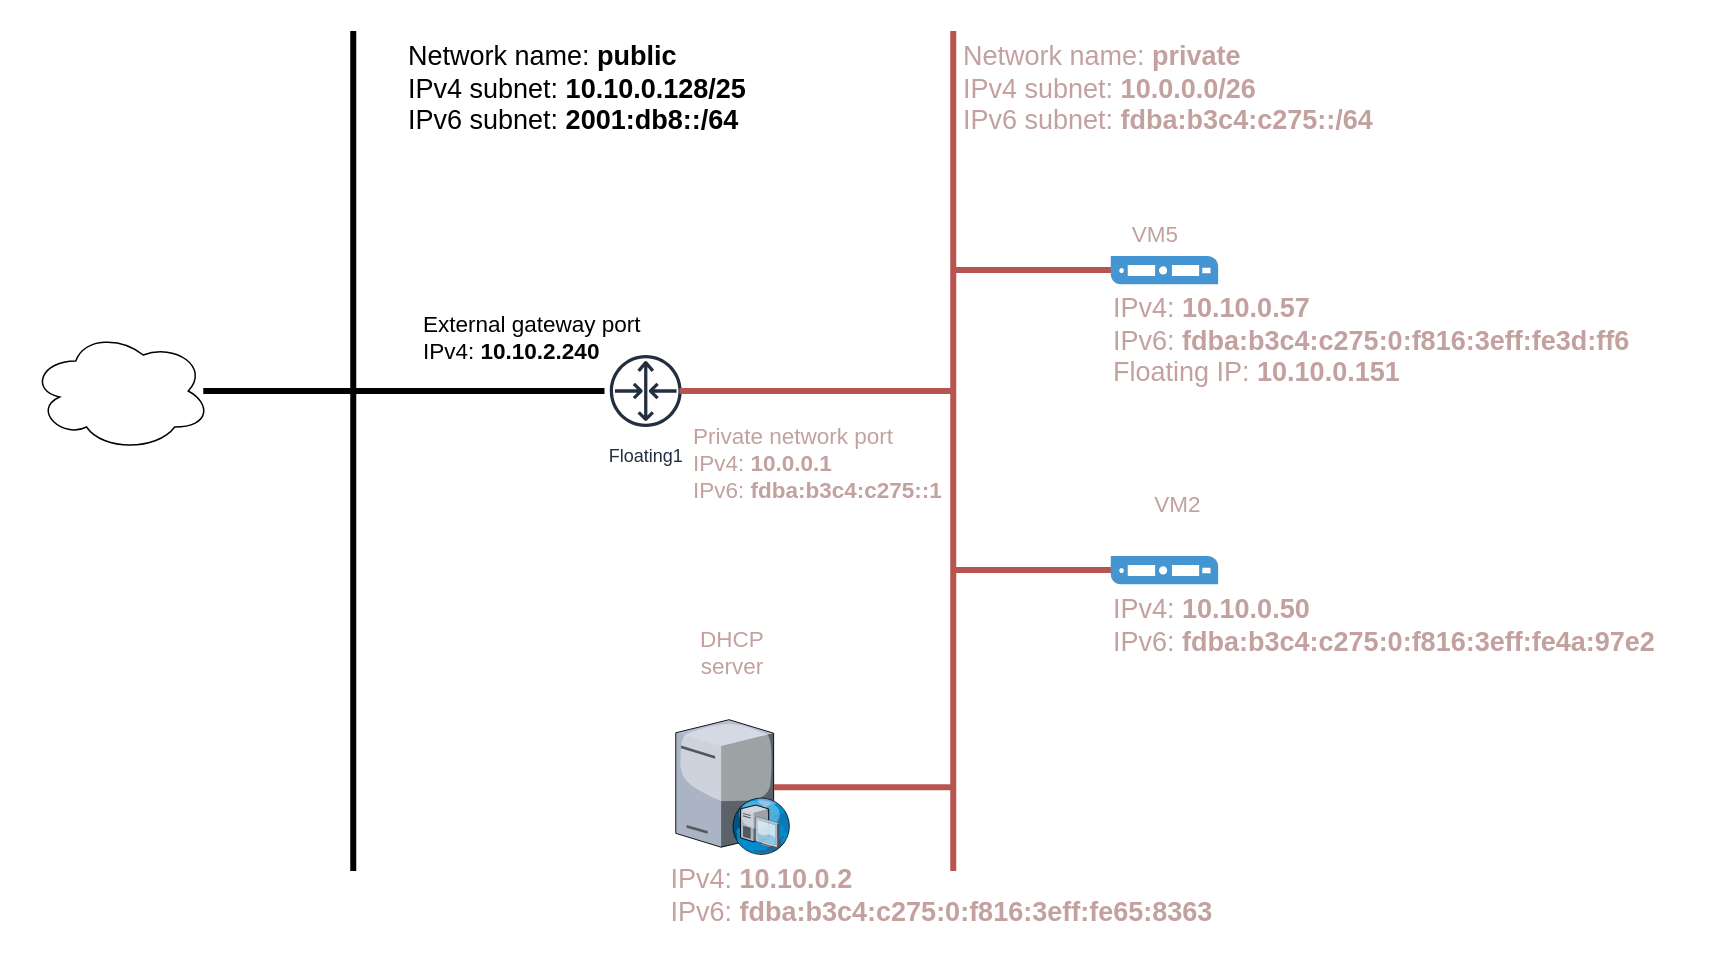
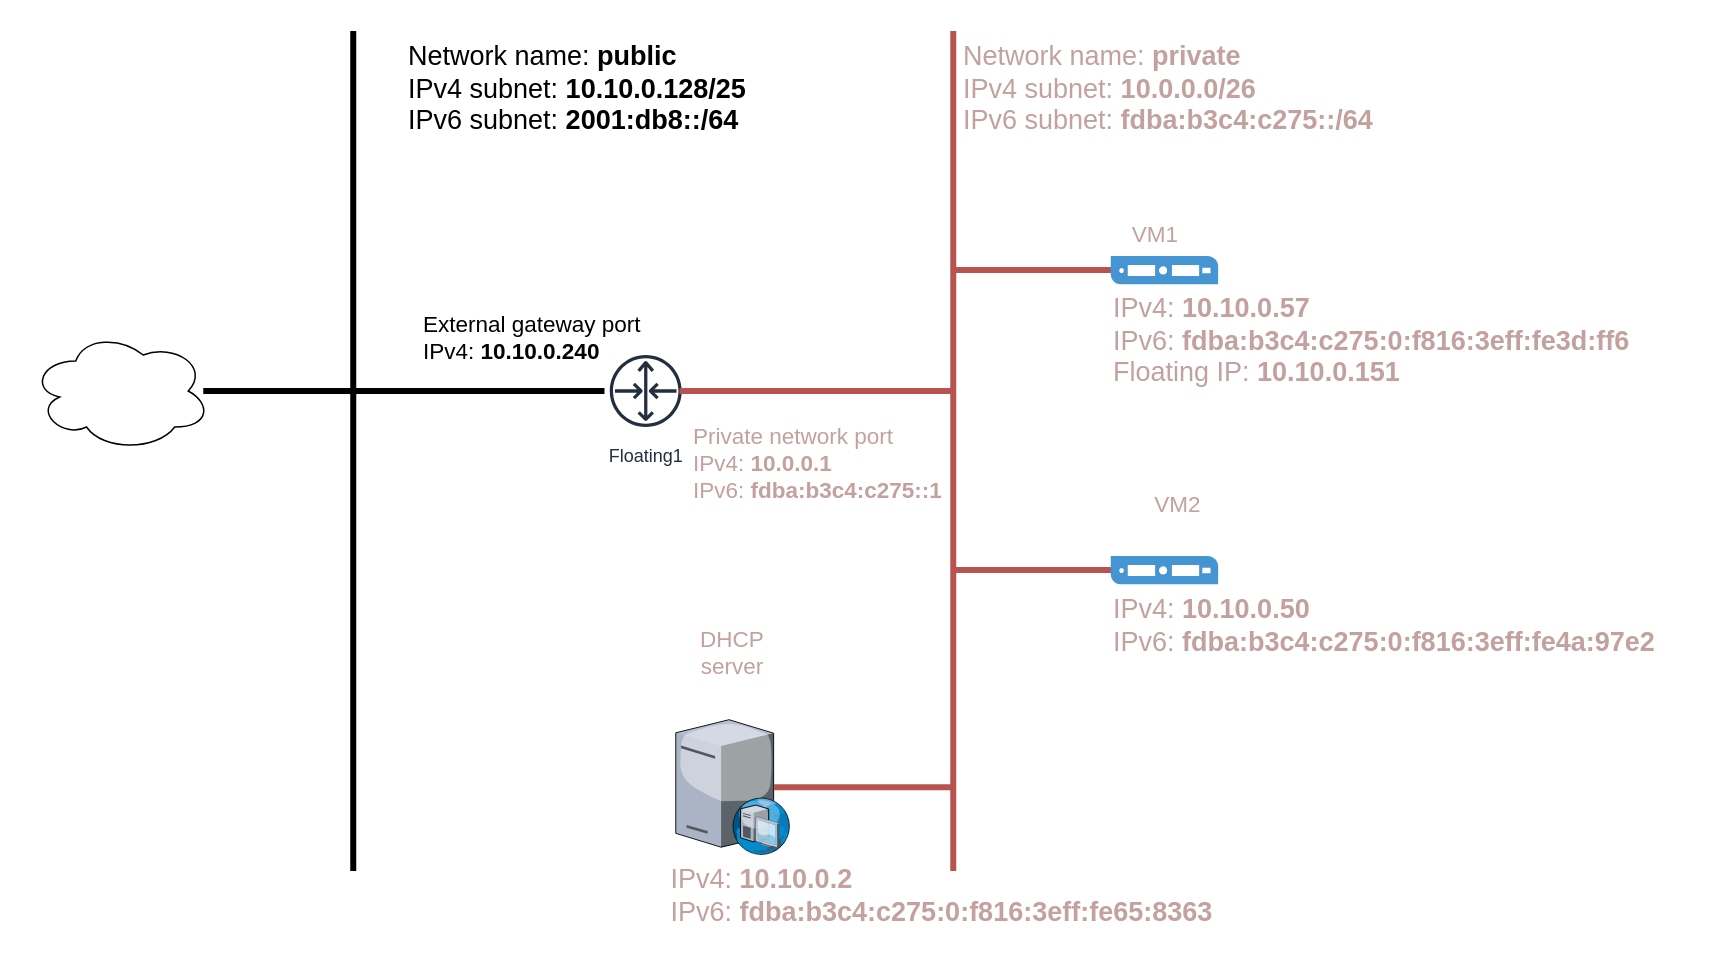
node "VM5": label "VM5" -> "VM1"
node "External gateway port IPv4: 10.10.2.240": label "External gateway port IPv4: 10.10.2.240" -> "External gateway port IPv4: 10.10.0.240"
